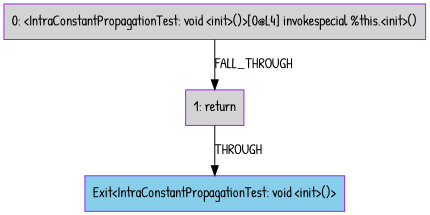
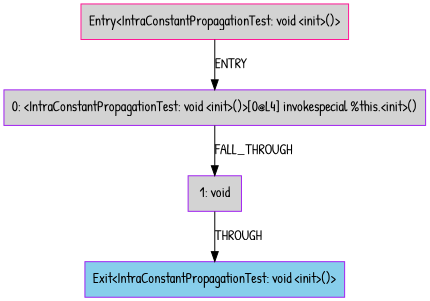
node "Entry<IntraConstantPropagationTest: void <init>()>": added
node "1: return": label "1: return" -> "1: void"
